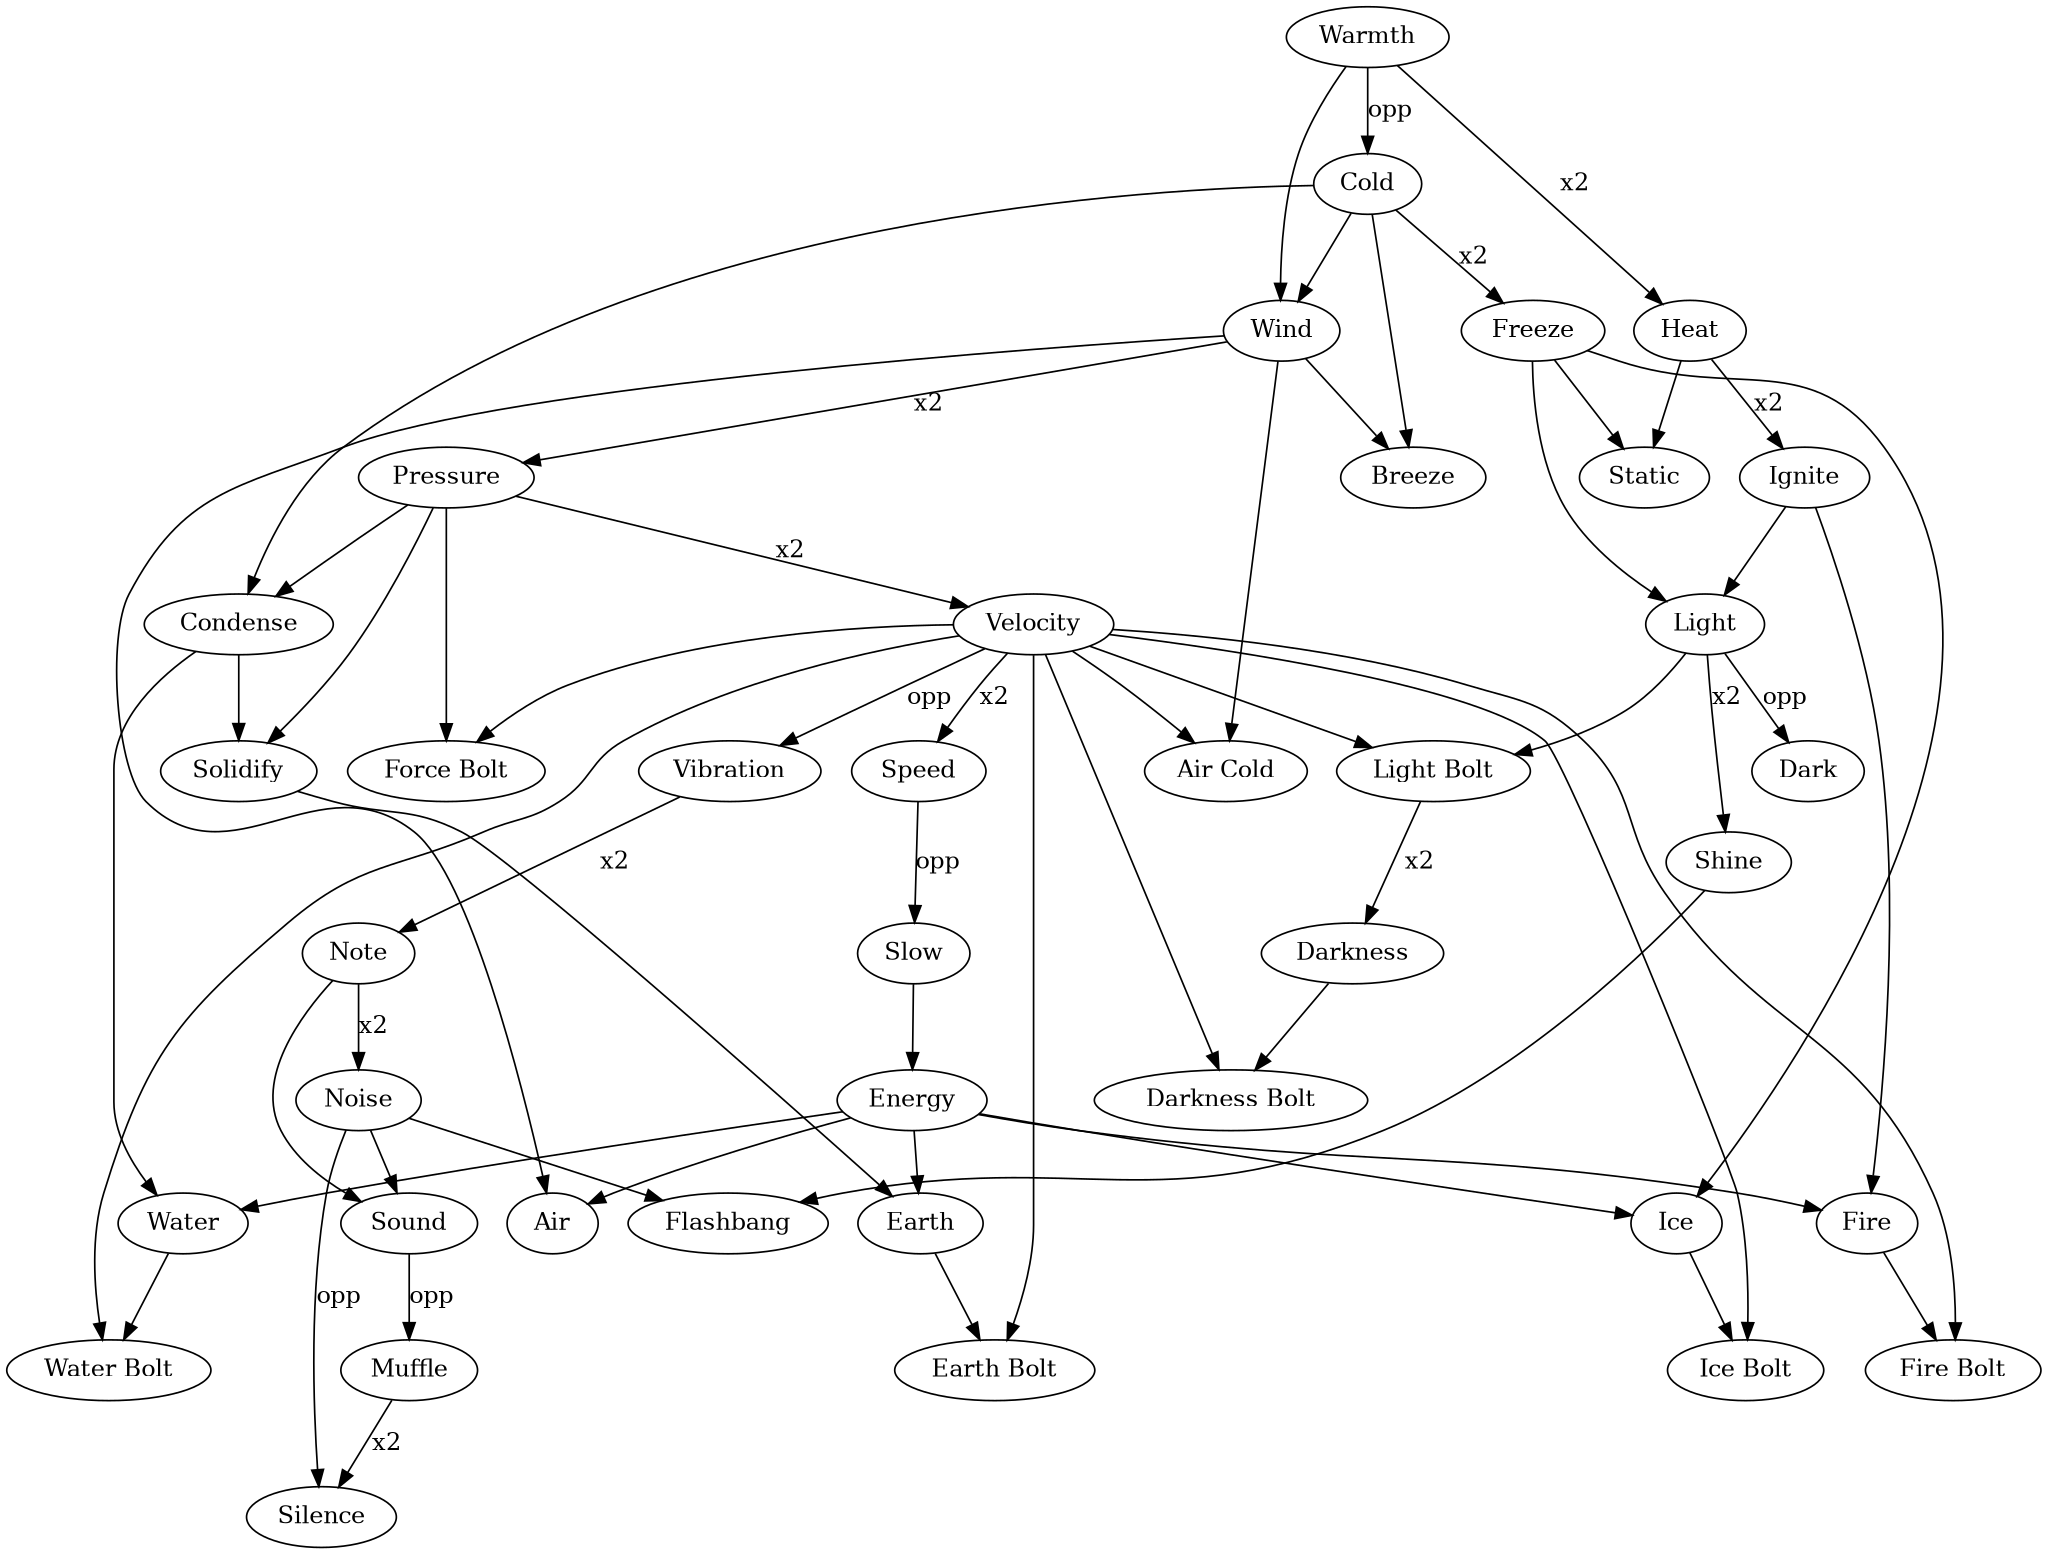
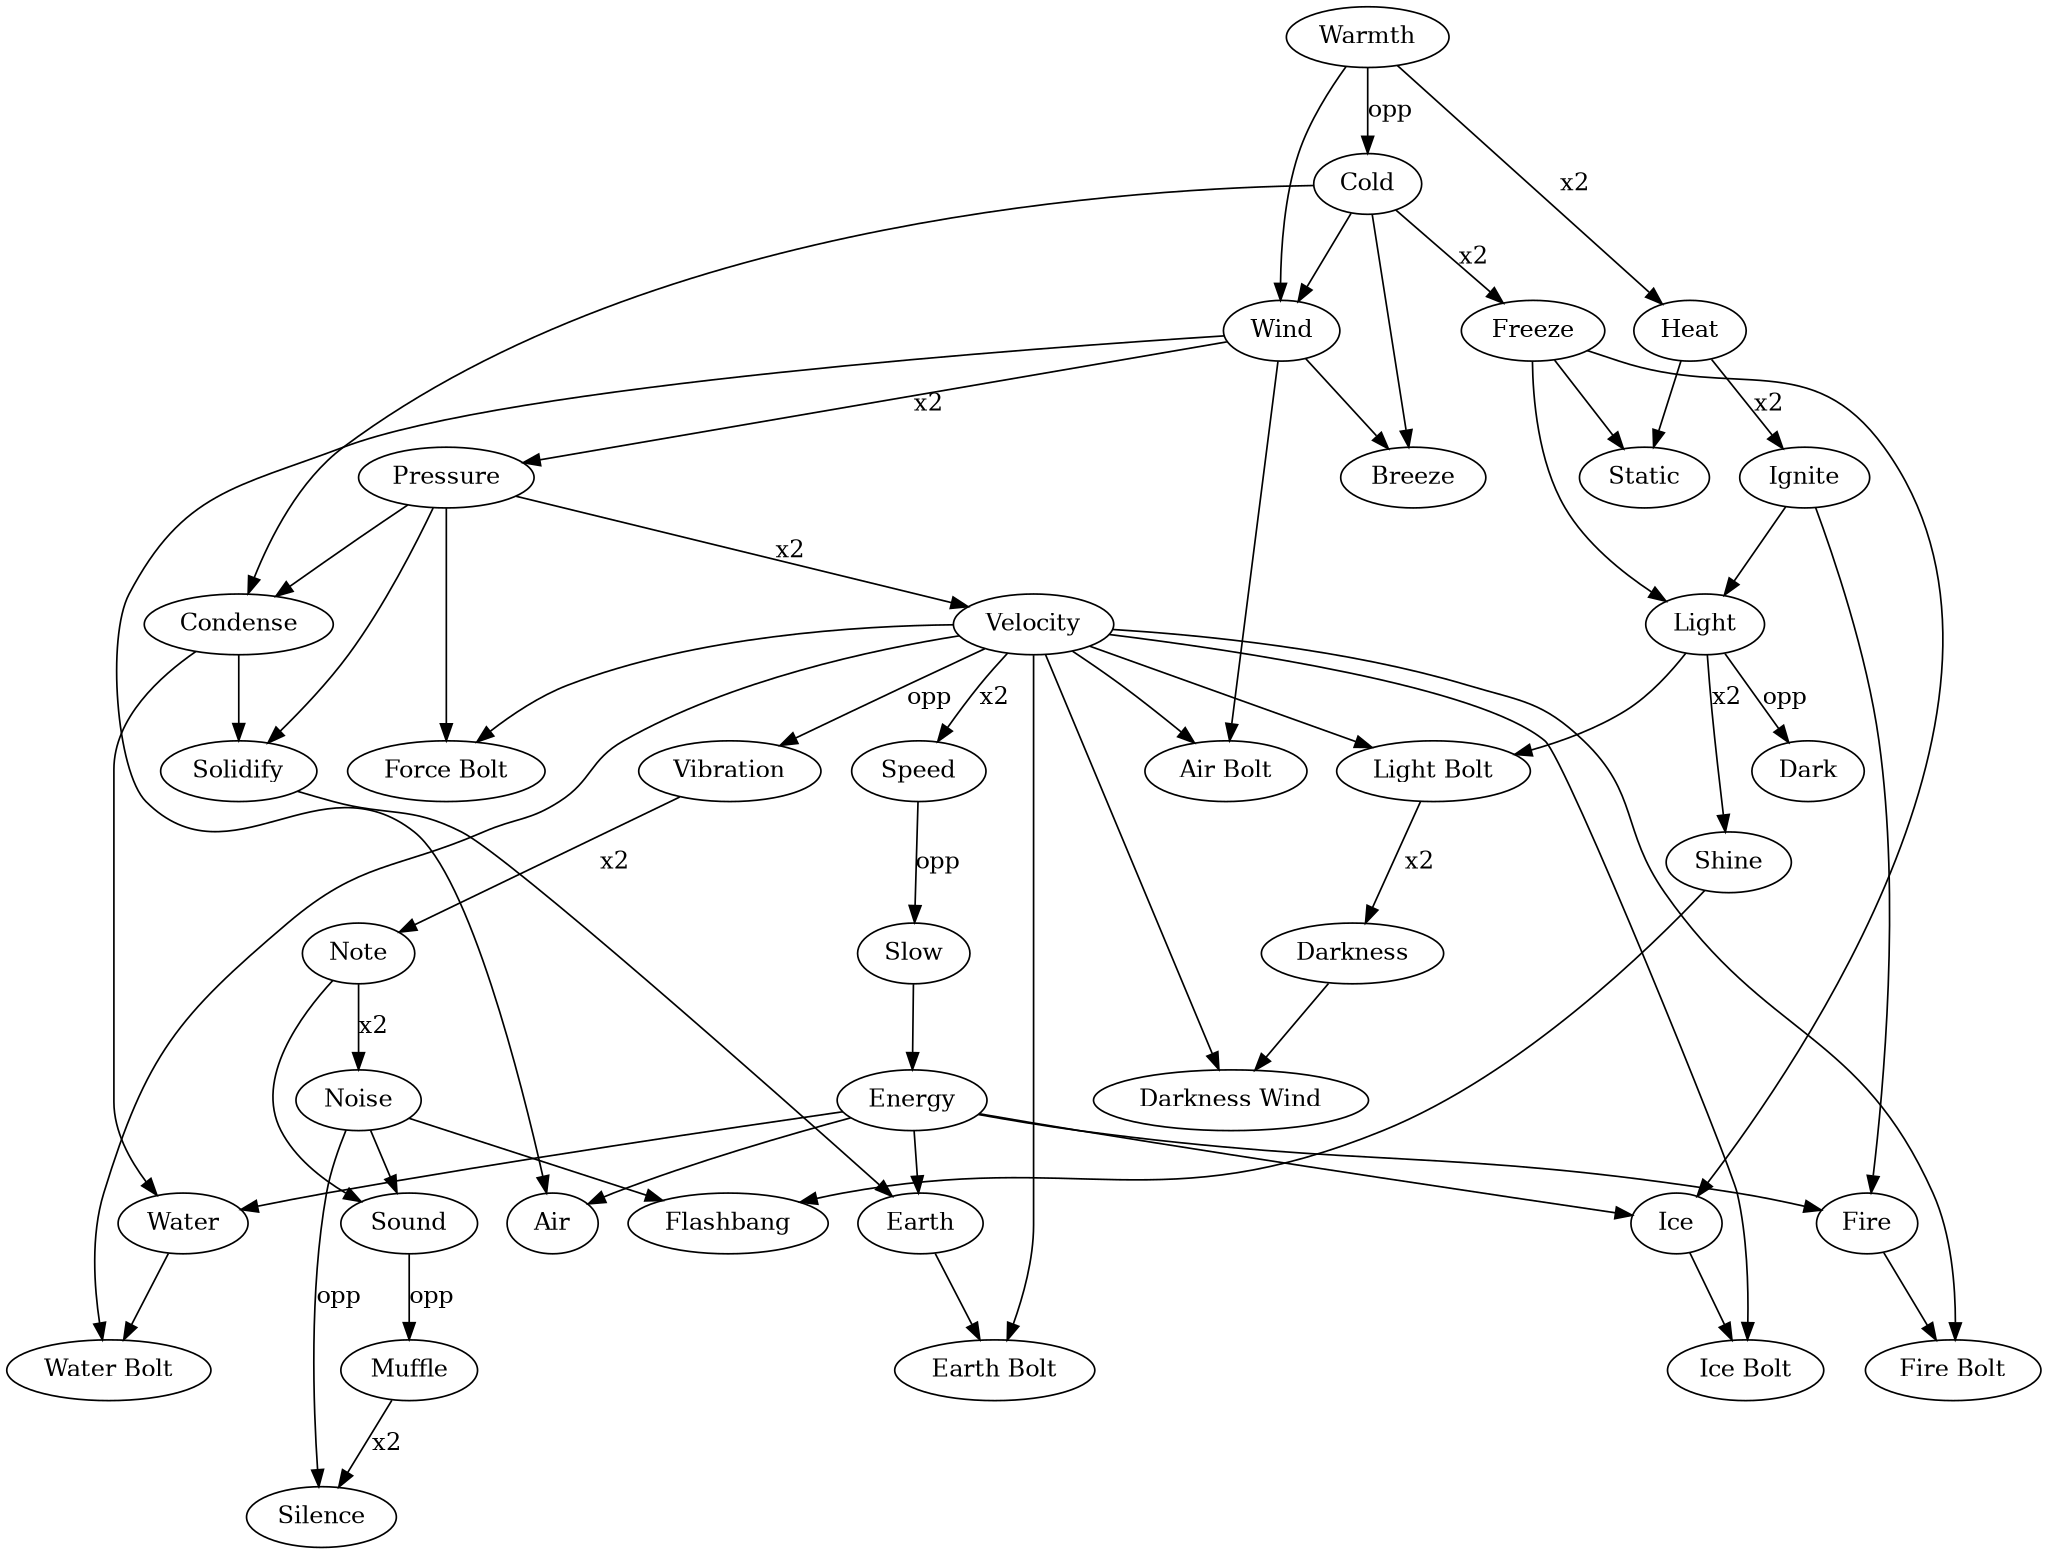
node "Air Cold": label "Air Cold" -> "Air Bolt"
node "Darkness Bolt": label "Darkness Bolt" -> "Darkness Wind"
